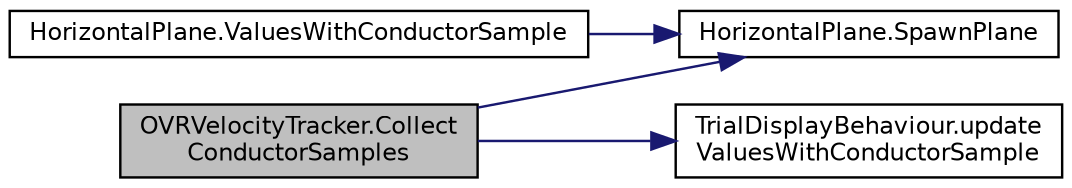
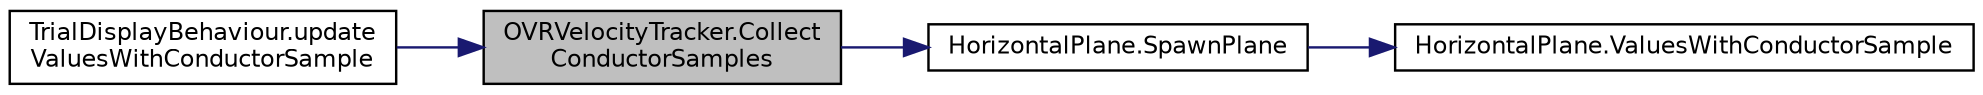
edge "HorizontalPlane.ValuesWithConductorSample" -> "HorizontalPlane.SpawnPlane": reversed
edge "OVRVelocityTracker.Collect ConductorSamples" -> "TrialDisplayBehaviour.update ValuesWithConductorSample": reversed
